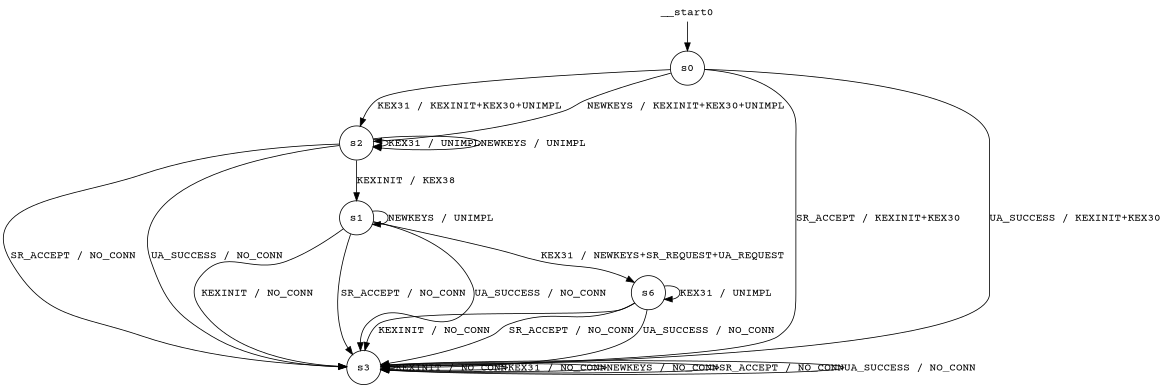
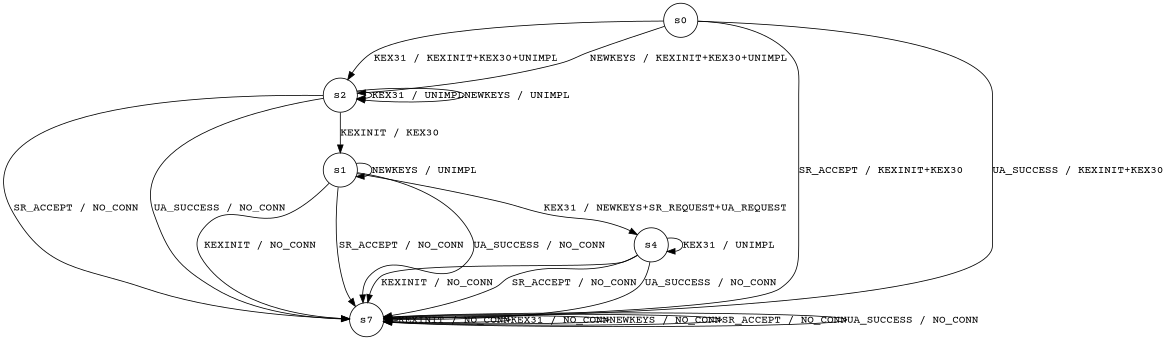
node "__start0": removed
edge "s2" -> "s1": label "KEXINIT / KEX38" -> "KEXINIT / KEX30"
node "s6": label "s6" -> "s4"
node "s3": label "s3" -> "s7"
